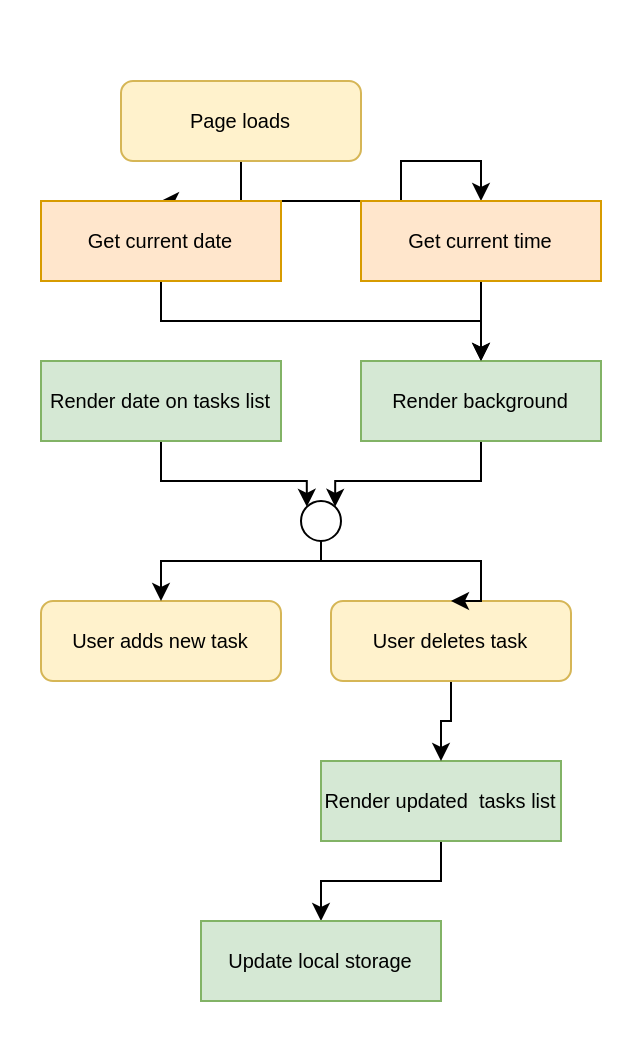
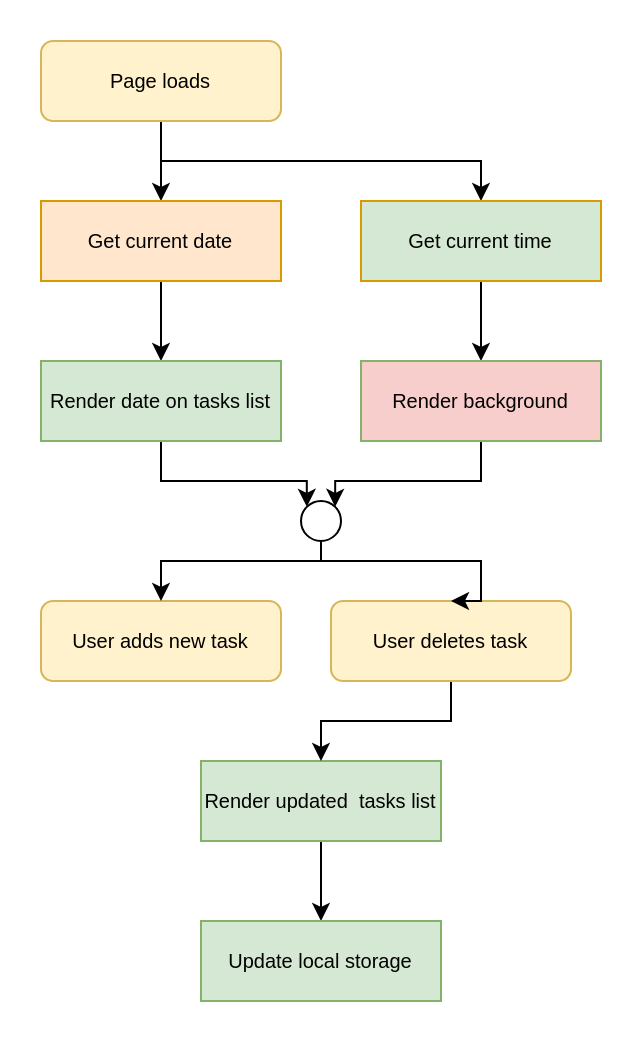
node "Page loads": moved (241, 121) -> (161, 81)
node "Get current time": fillcolor #ffe6cc -> #d5e8d4
edge "Get current date" -> "Render background": now "Get current date" -> "Render date on tasks list"
node "Render background": fillcolor #d5e8d4 -> #f8cecc
node "Render updated tasks list": moved (441, 801) -> (321, 801)
